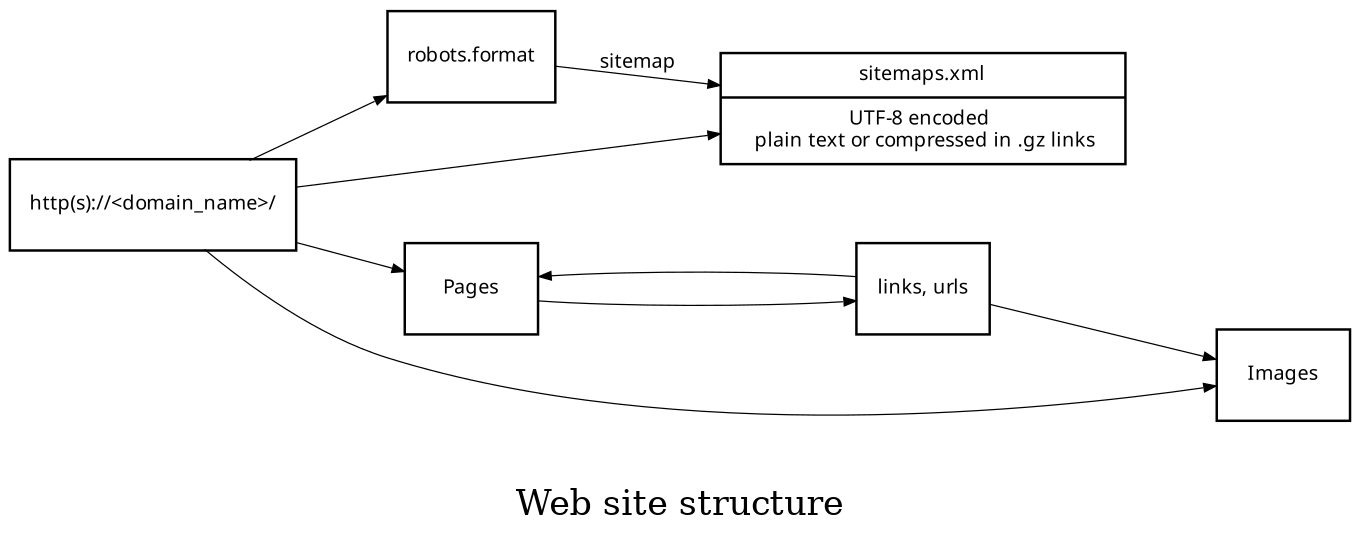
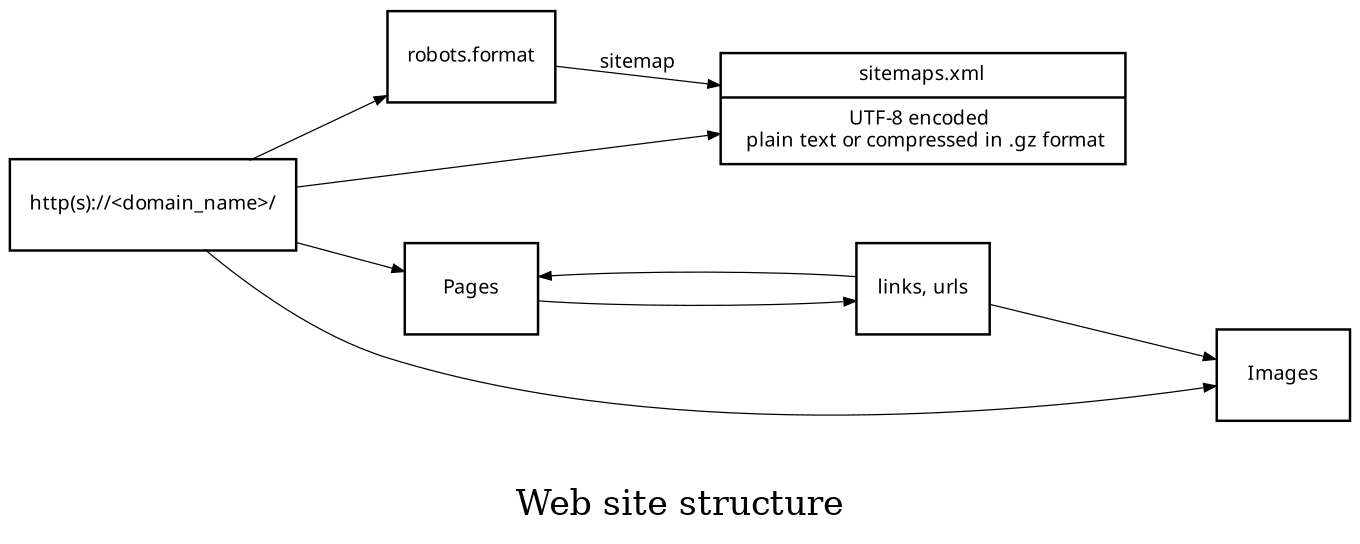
node "sitemaps.xml": text "plain text or compressed in .gz links" -> "plain text or compressed in .gz format"
